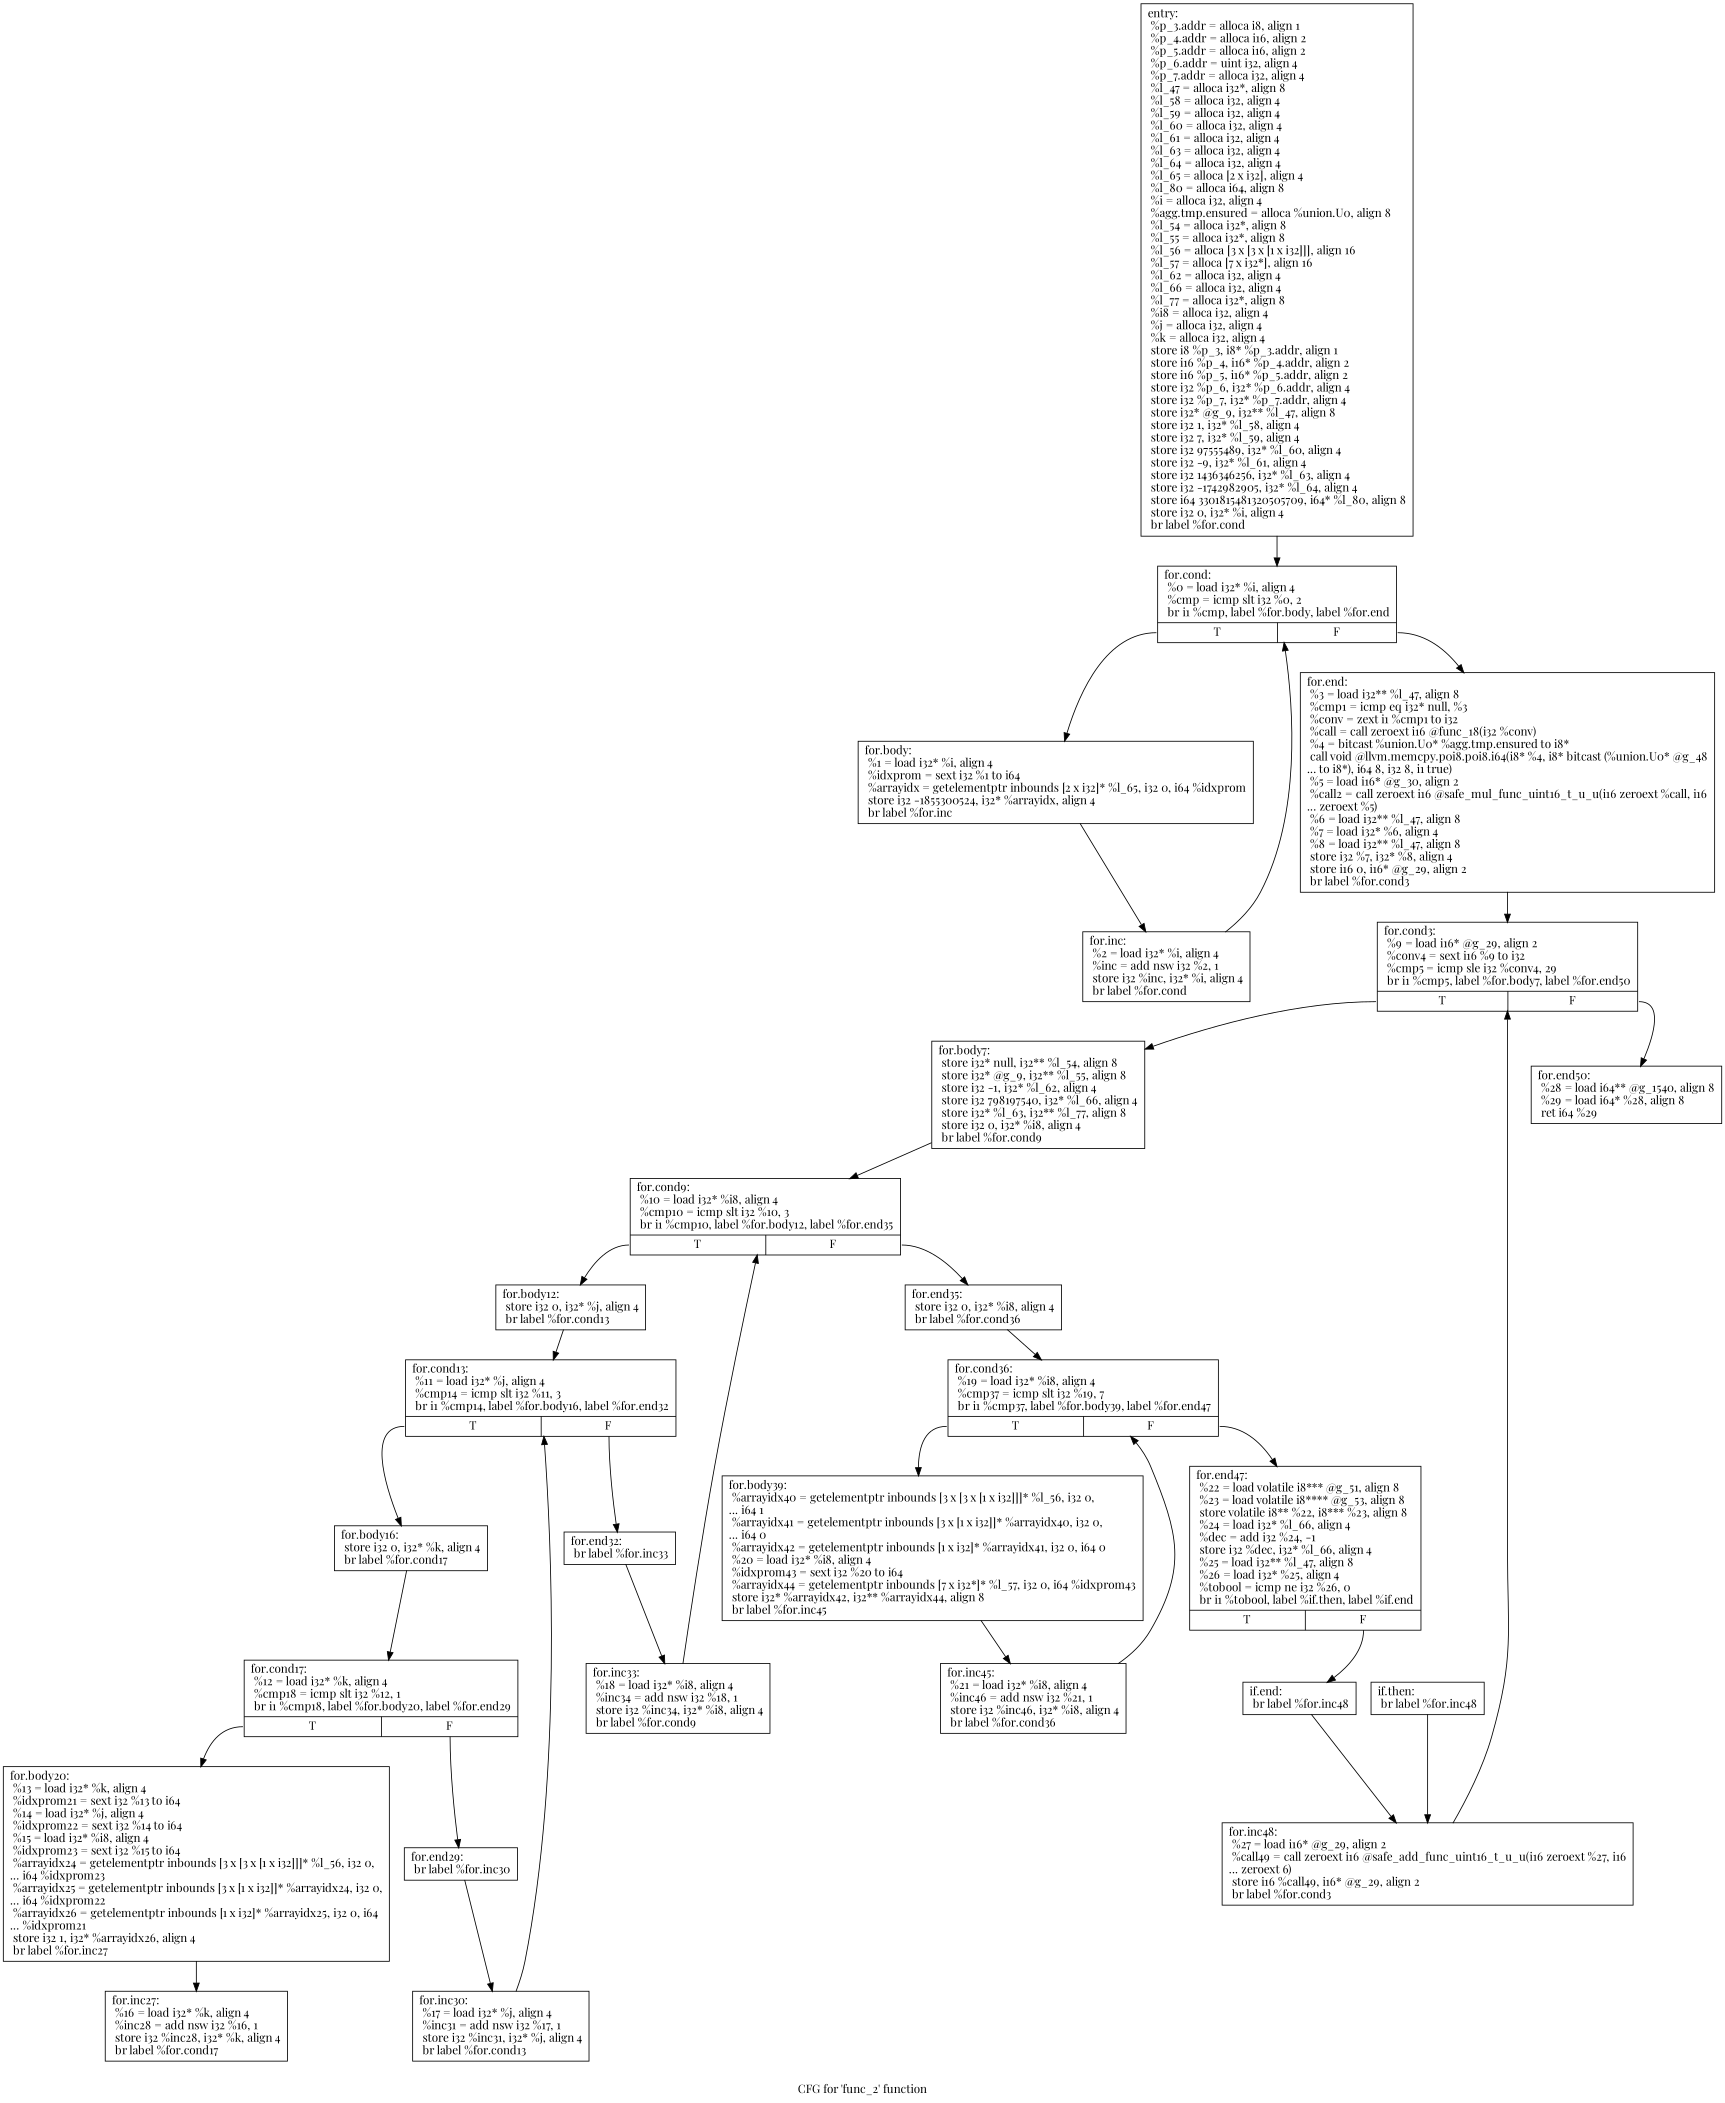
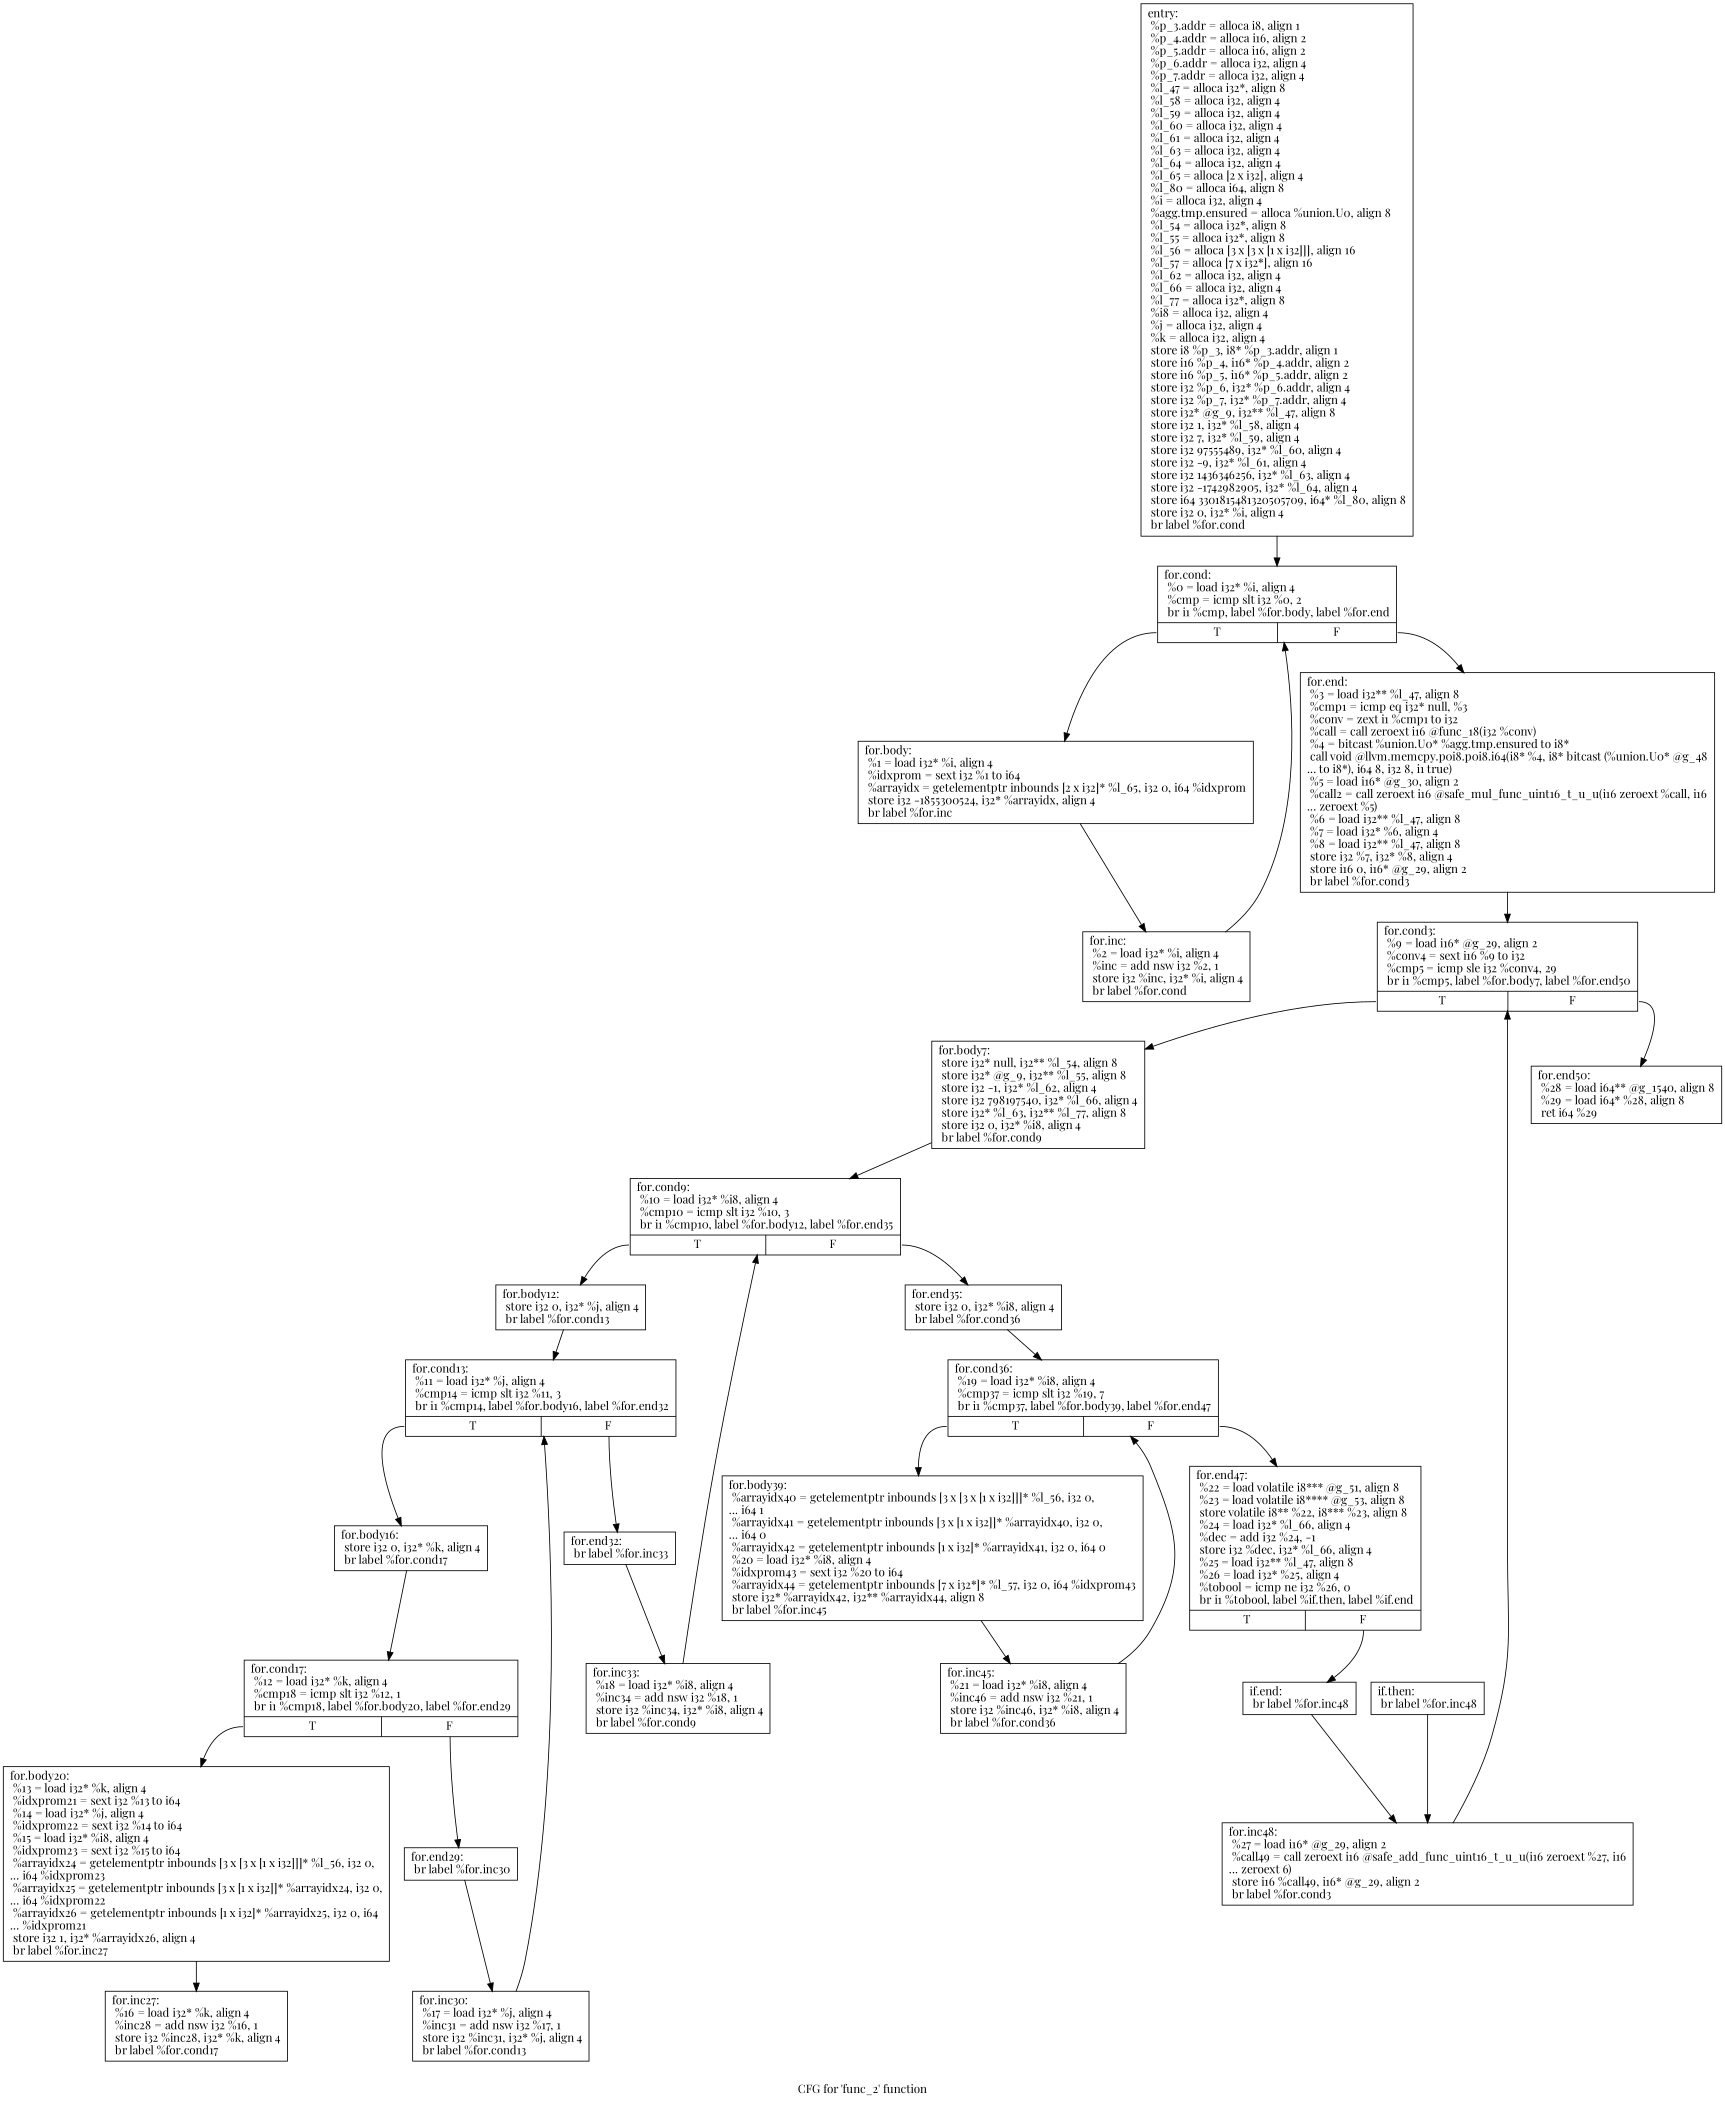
node "entry:": text "%p_6.addr = uint i32, align 4" -> "%p_6.addr = alloca i32, align 4"
